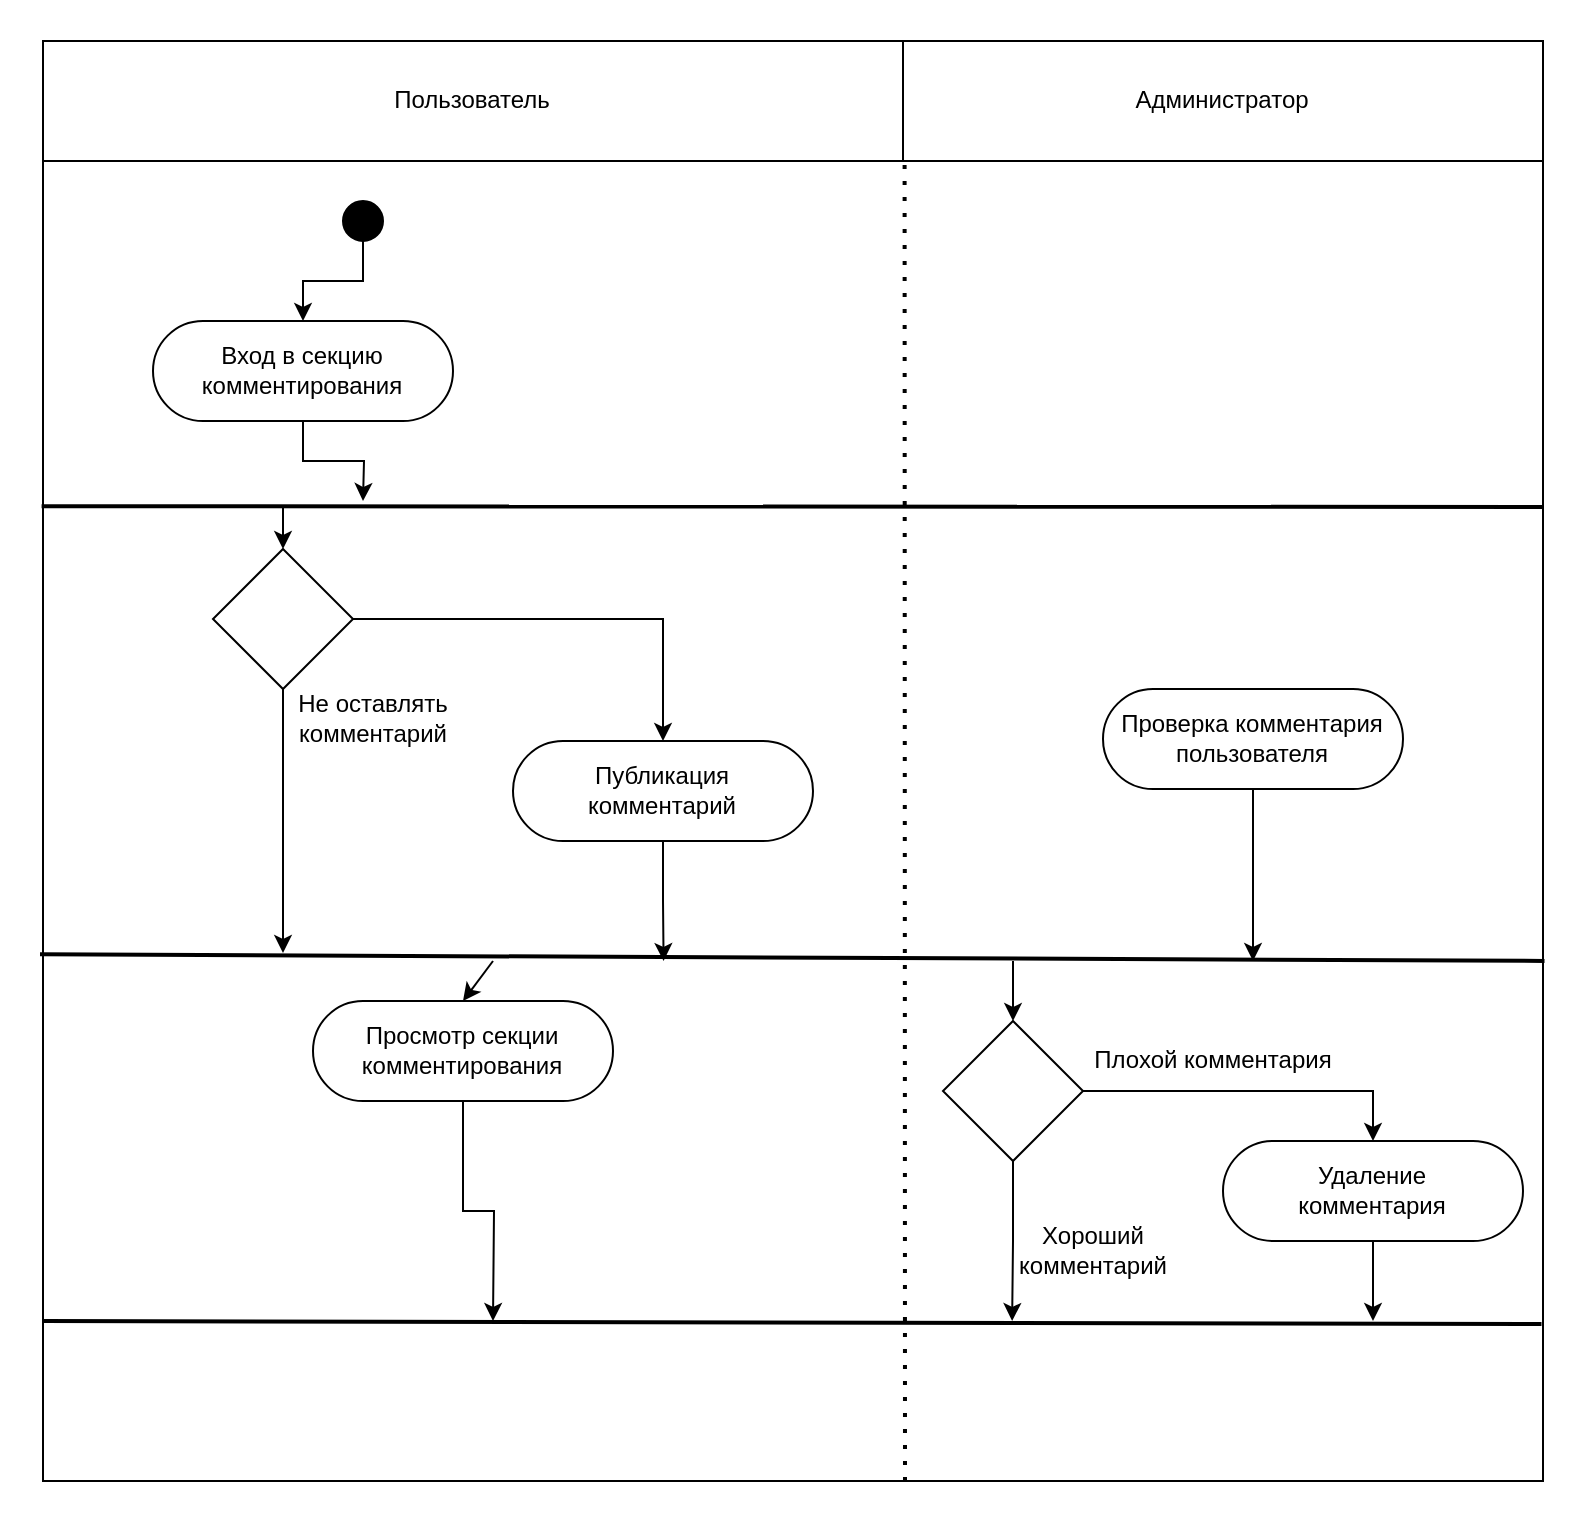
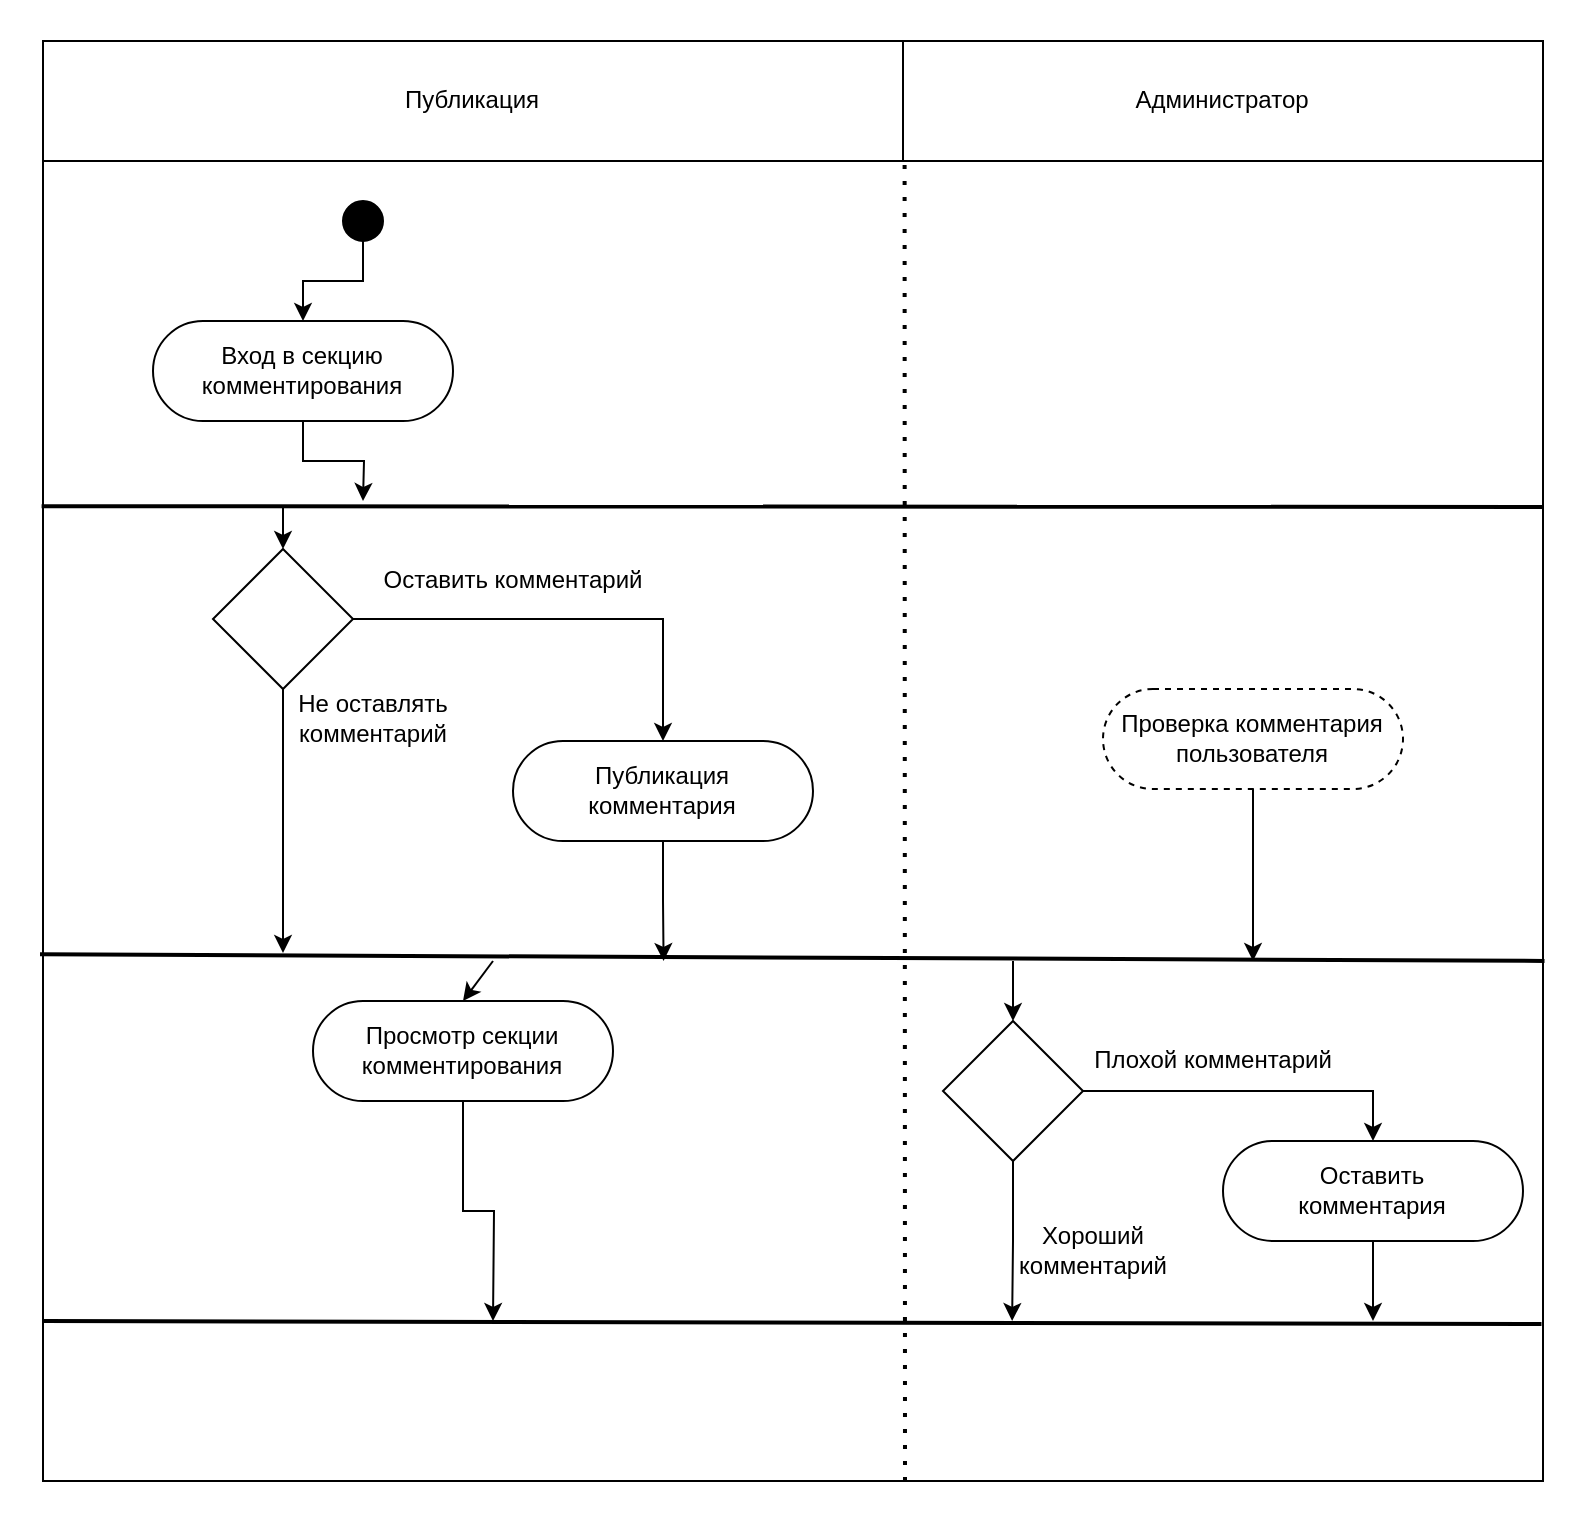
node "Пользователь": label "Пользователь" -> "Публикация"
node "Оставить комментарий": added
node "Проверка комментария пользователя": style solid -> dashed
node "Публикация комментарий": label "Публикация комментарий" -> "Публикация комментария"
node "Плохой комментария": label "Плохой комментария" -> "Плохой комментарий"
node "Удаление комментария": label "Удаление комментария" -> "Оставить комментария"
